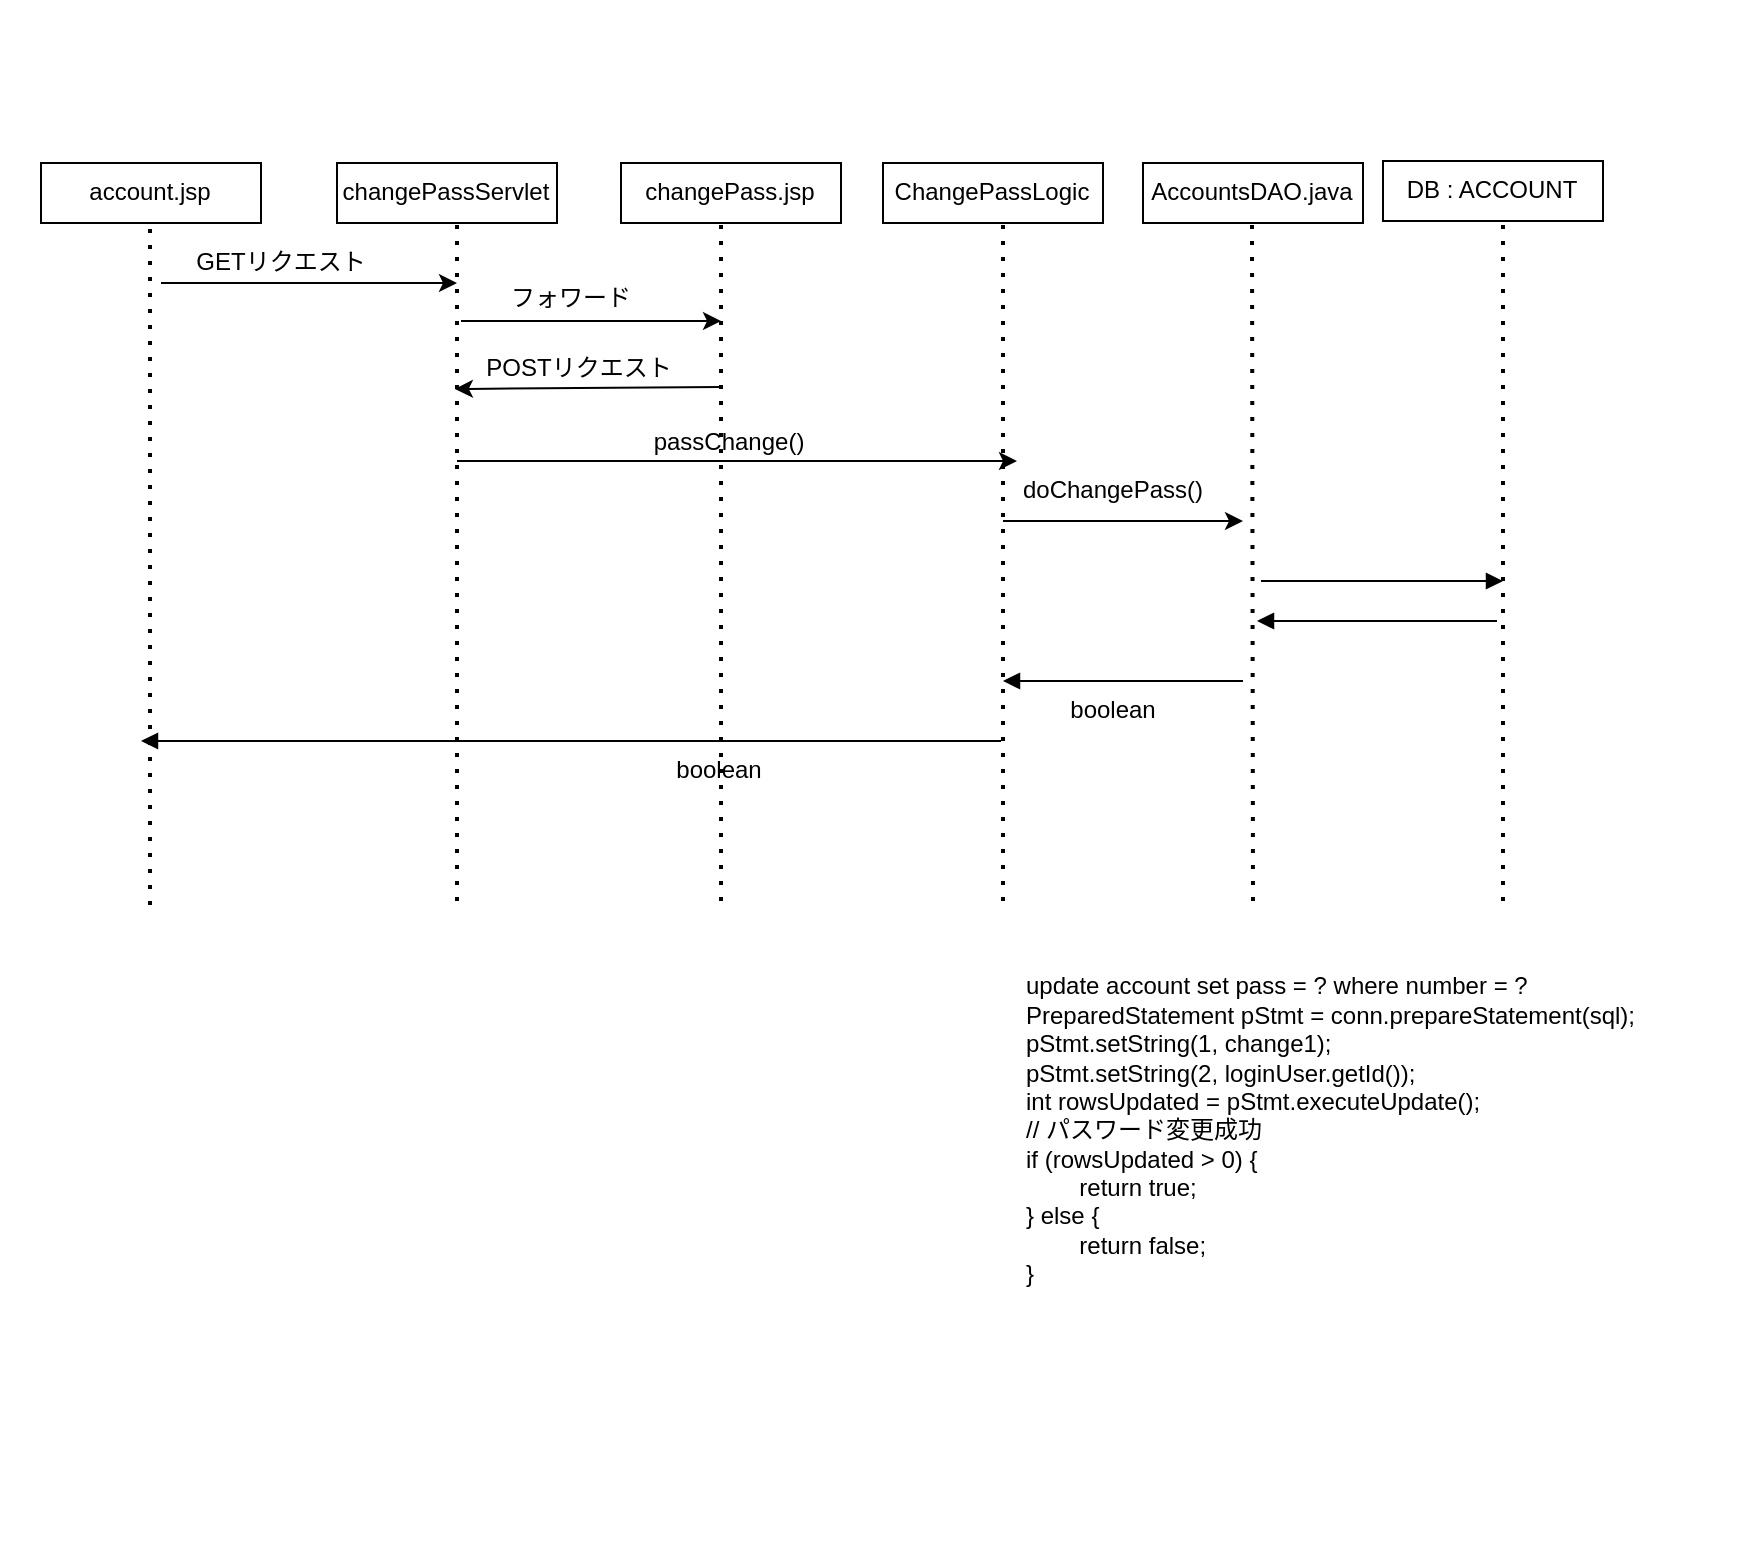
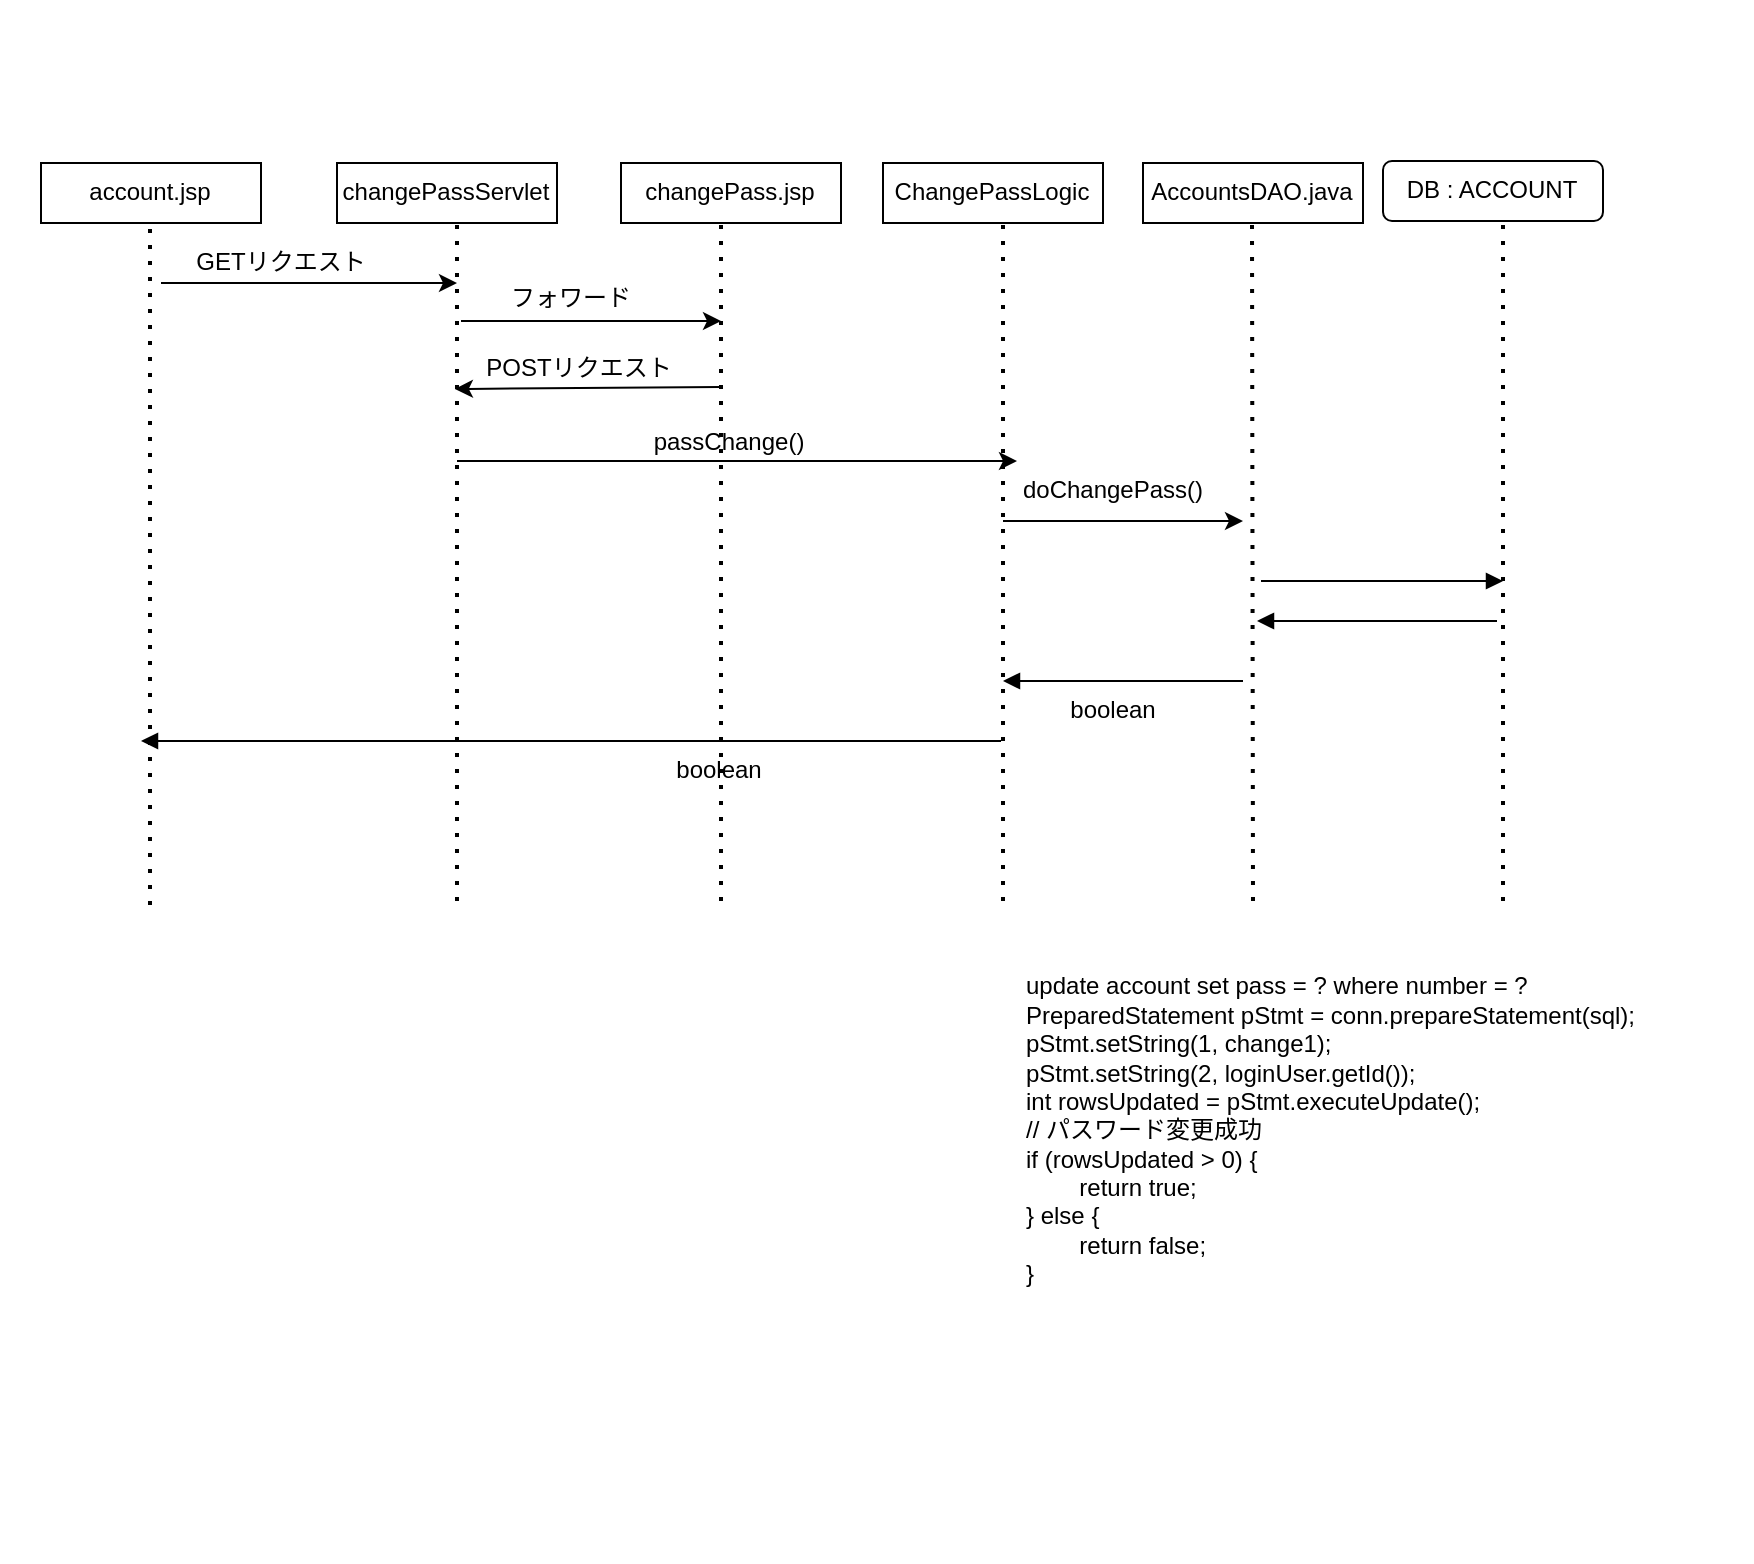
node "DB : ACCOUNT": shape rectangle -> rounded rectangle
